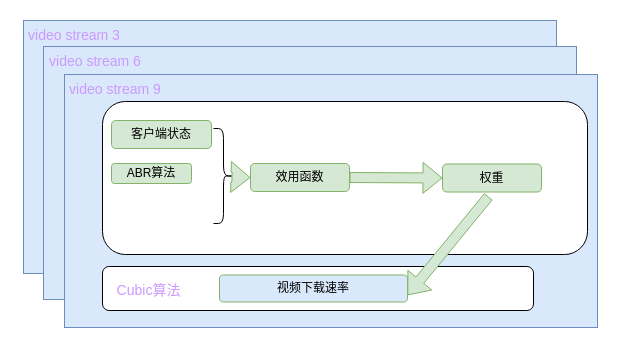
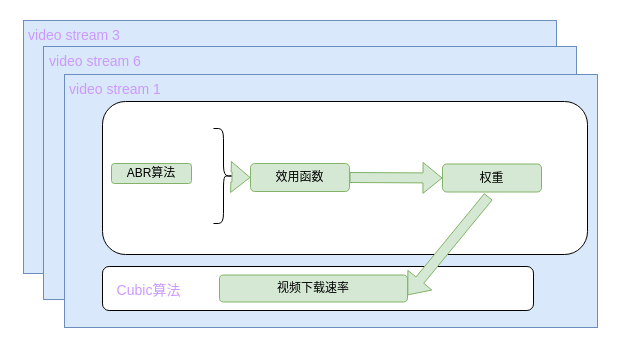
node "video stream 9": label "video stream 9" -> "video stream 1"
node "客户端状态": removed
node "视频下载速率": fillcolor #dae8fc -> #d5e8d4
